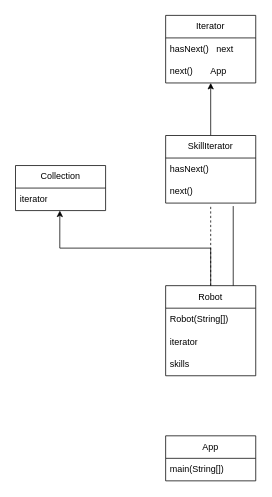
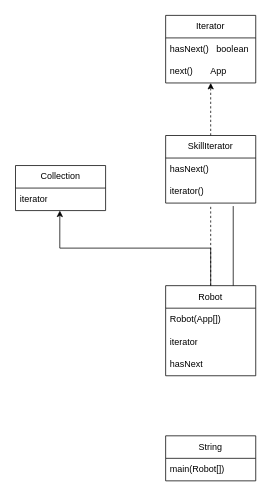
node "hasNext() next": label "hasNext() next" -> "hasNext() boolean"
edge "SkillIterator" -> "next() App": style solid -> dashed
node "next()": label "next()" -> "iterator()"
node "Robot(String[])": label "Robot(String[])" -> "Robot(App[])"
node "skills": label "skills" -> "hasNext"
node "App": label "App" -> "String"
node "main(String[])": label "main(String[])" -> "main(Robot[])"
